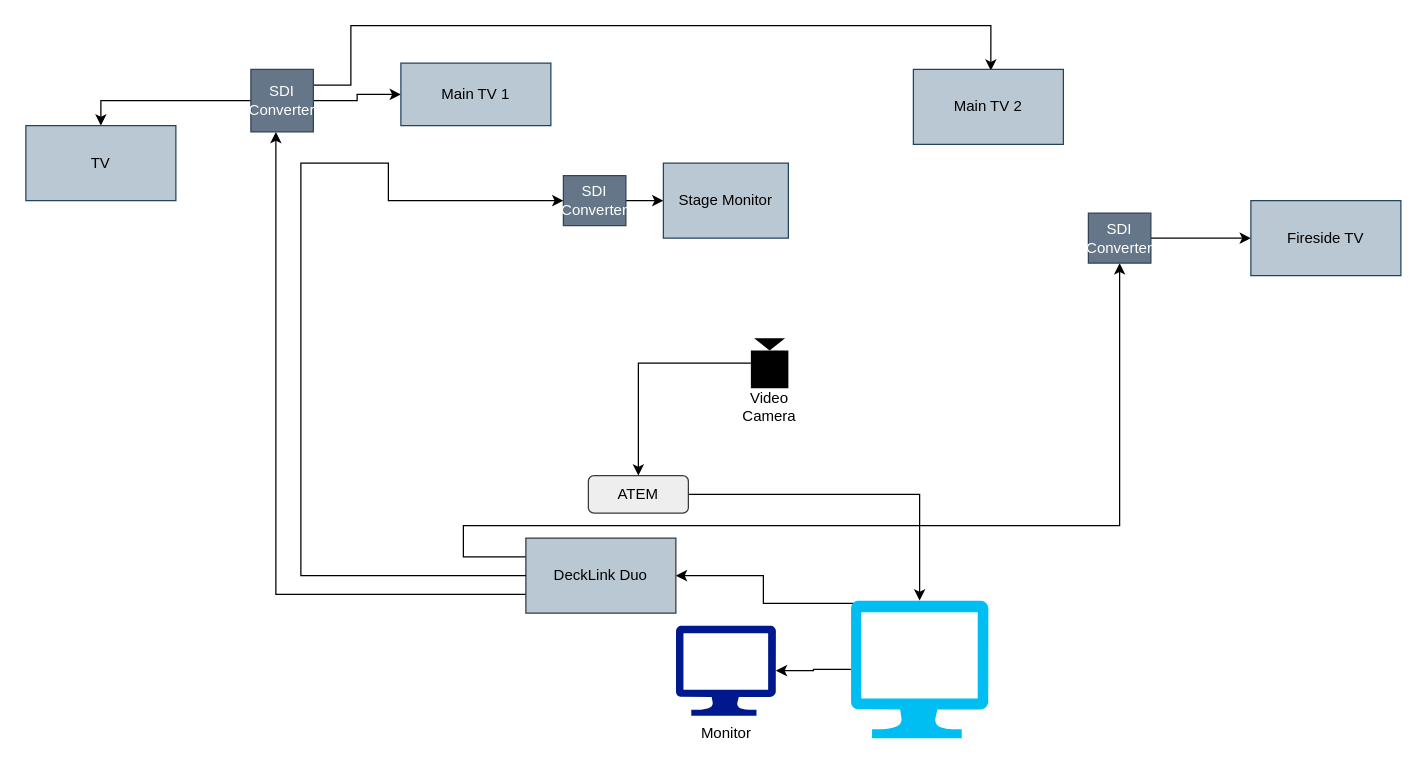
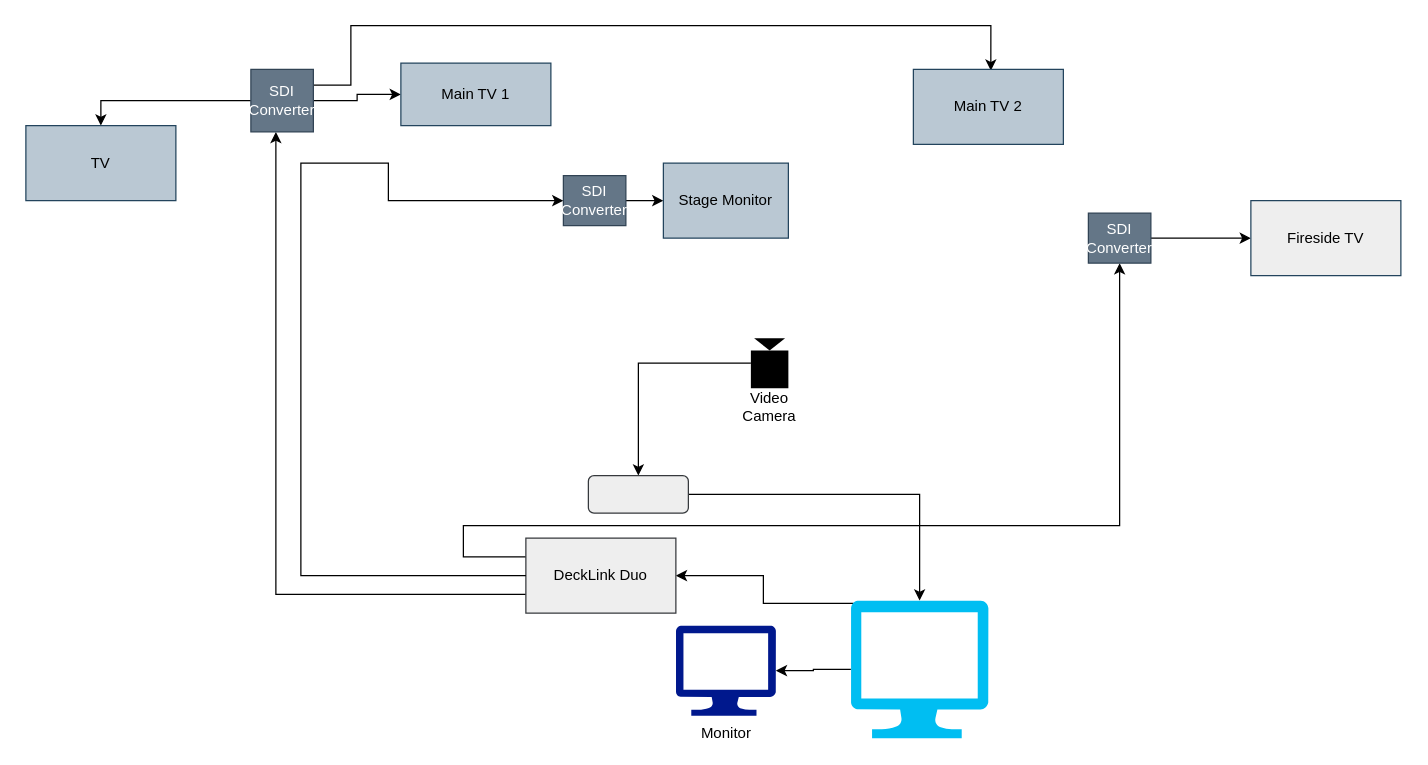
node "Fireside TV": fillcolor #bac8d3 -> #eeeeee
node "ATEM": removed
node "DeckLink Duo": fillcolor #bac8d3 -> #eeeeee
